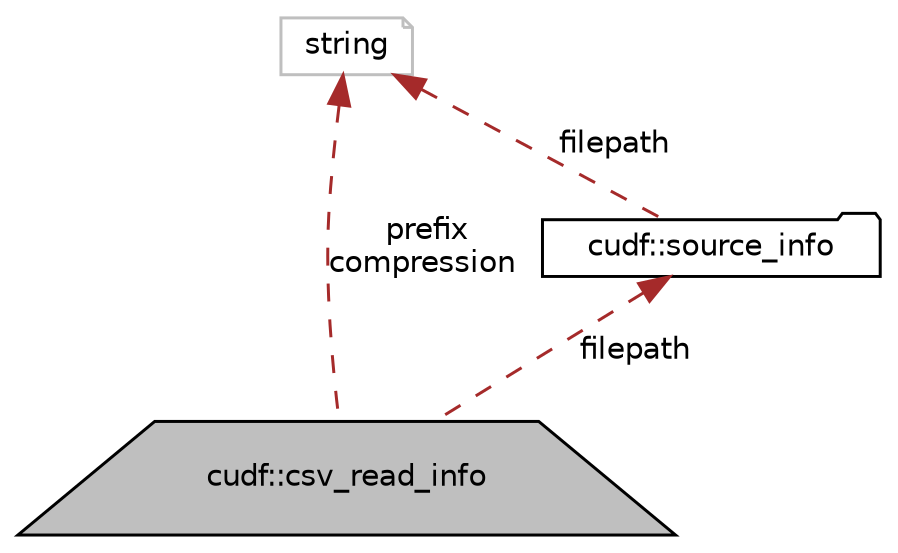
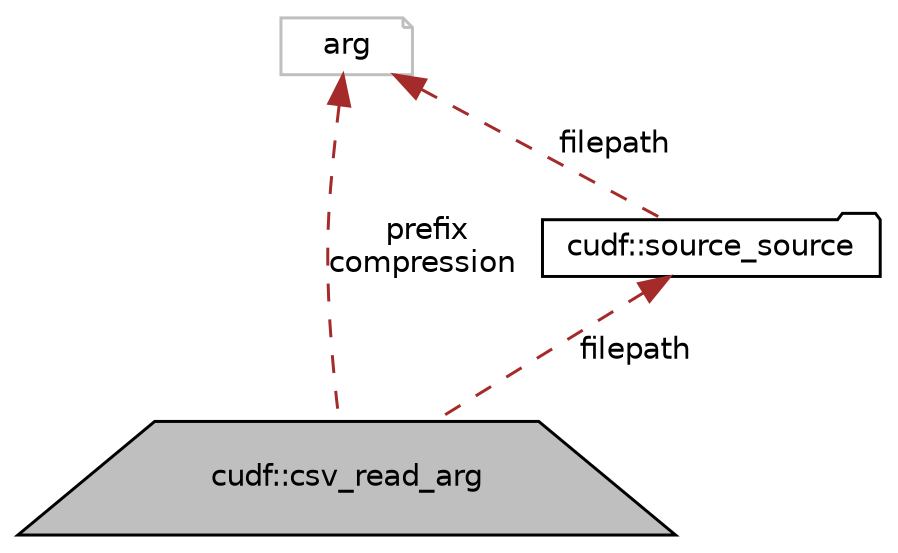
node "string": label "string" -> "arg"
node "cudf::source_info": label "cudf::source_info" -> "cudf::source_source"
node "cudf::csv_read_info": label "cudf::csv_read_info" -> "cudf::csv_read_arg"
